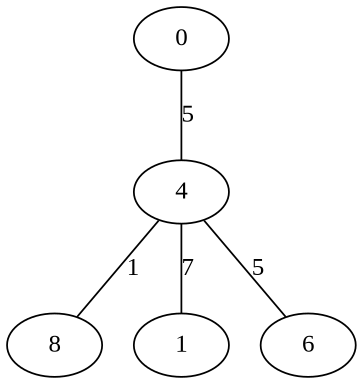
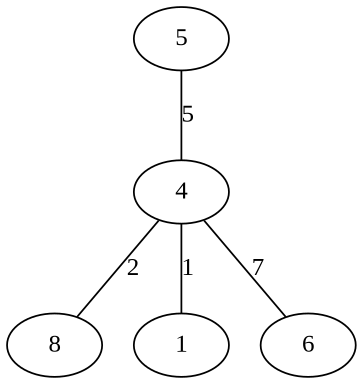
node "0": label "0" -> "5"
edge "4" -- "8": label "1" -> "2"
edge "4" -- "1": label "7" -> "1"
edge "4" -- "6": label "5" -> "7"
